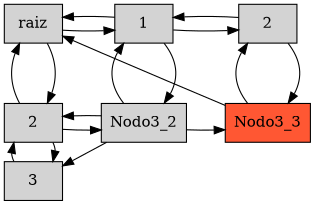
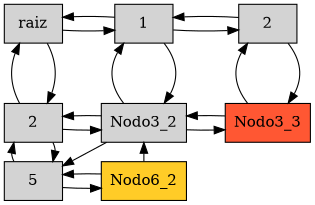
edge "Nodo3_3" -> "raiz": now "Nodo3_3" -> "Nodo3_2"
node "3": label "3" -> "5"
node "Nodo6_2": added
